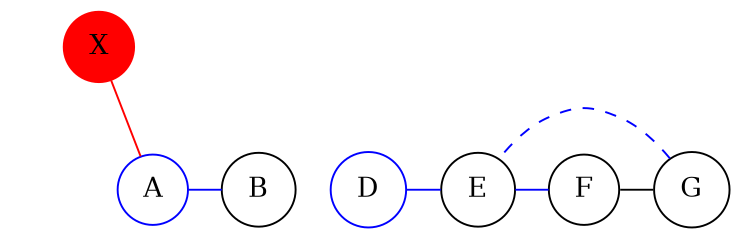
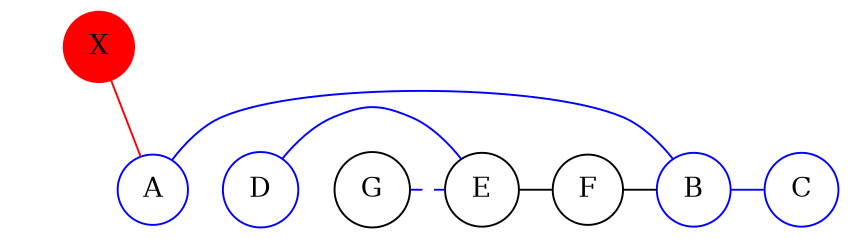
node "B": color black -> blue
edge "E" -- "F": color blue -> black
edge "F" -- "G": now "F" -- "B"
node "C": added
